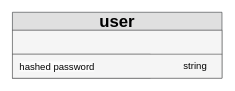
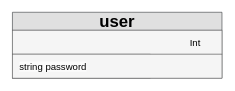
node "Int": added
node "hashed password": label "hashed password" -> "string password"
node "string": removed
